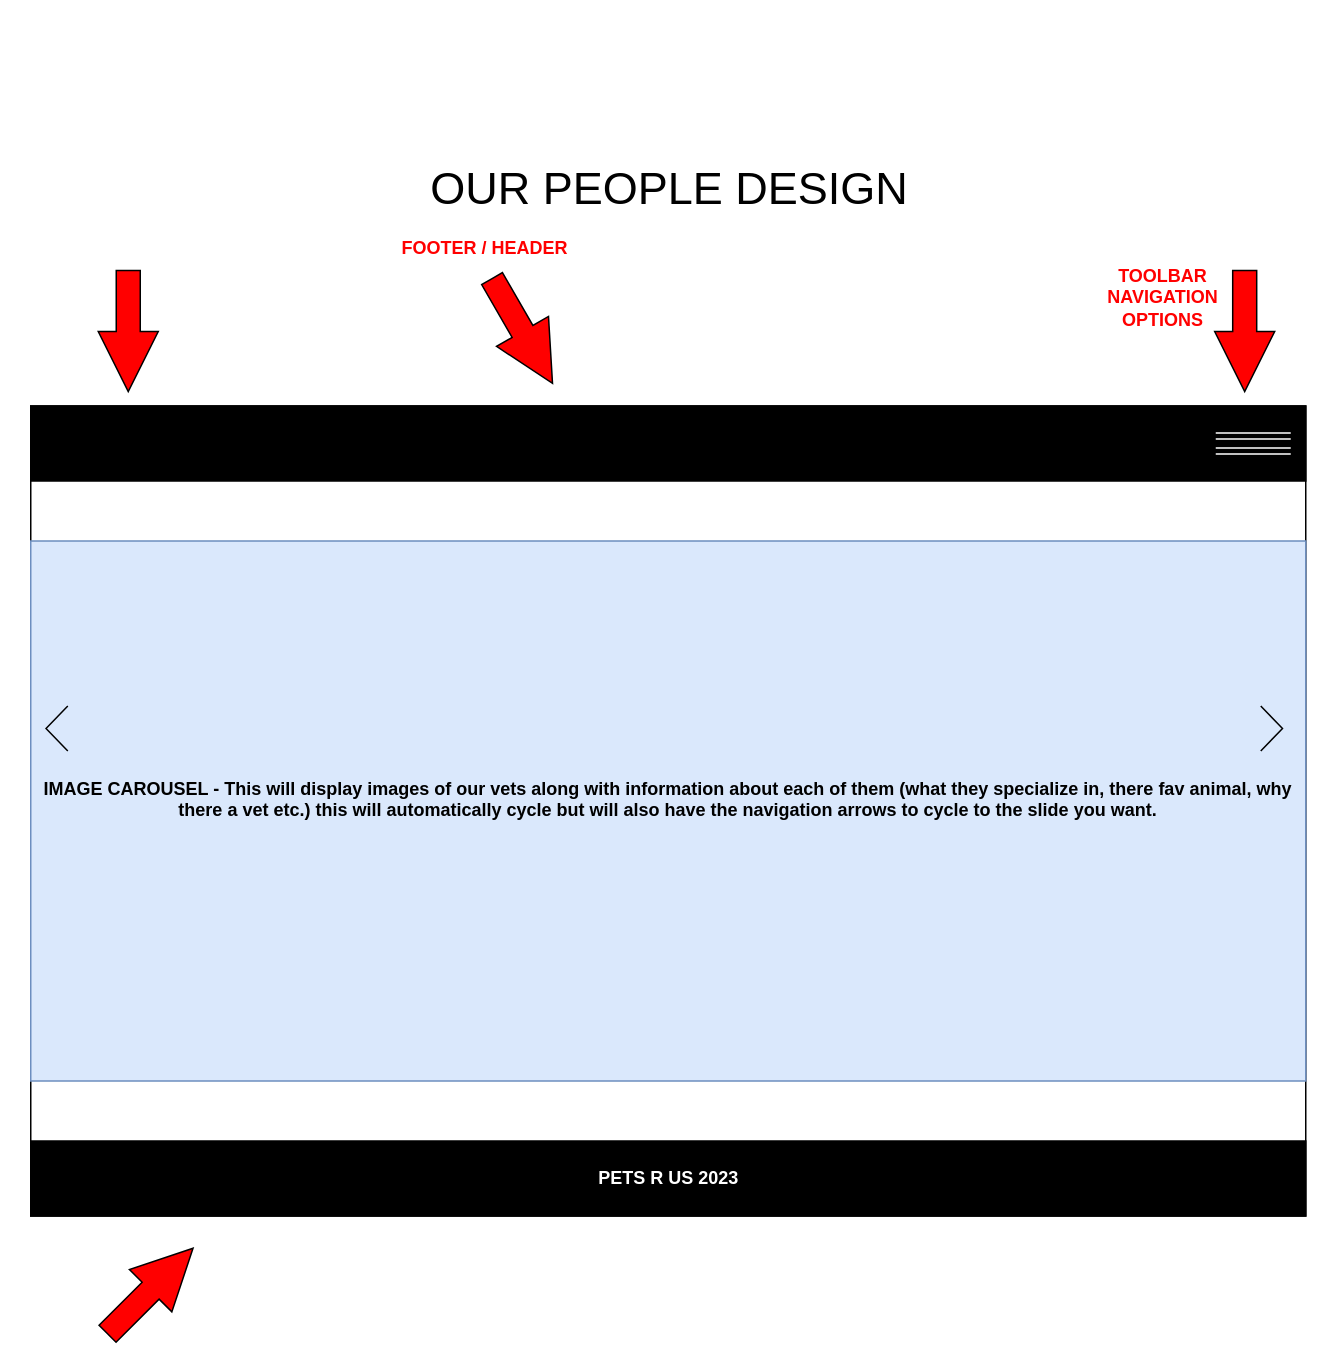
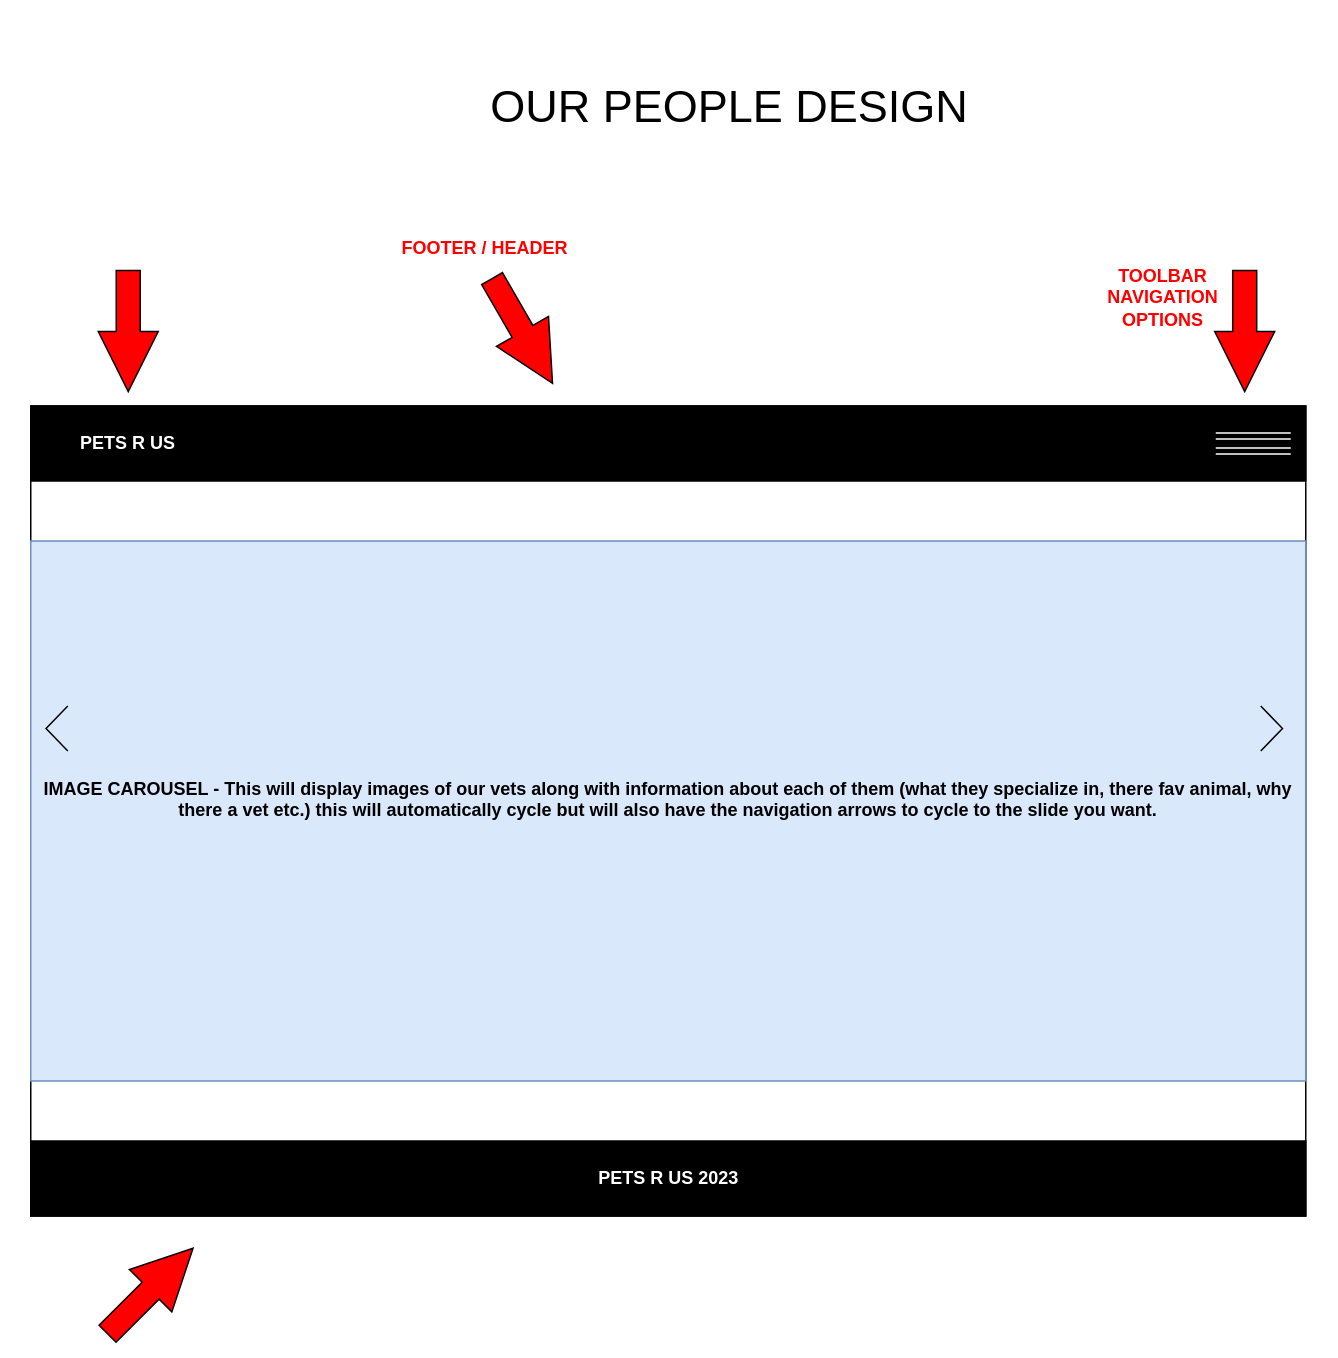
node "OUR PEOPLE DESIGN": moved (669, 188) -> (729, 106)
node "PETS R US": added
